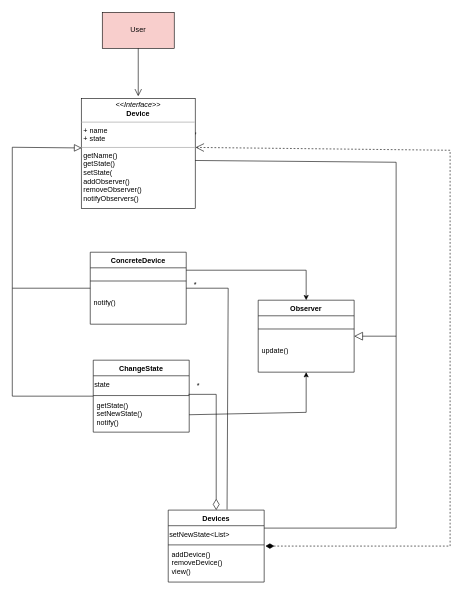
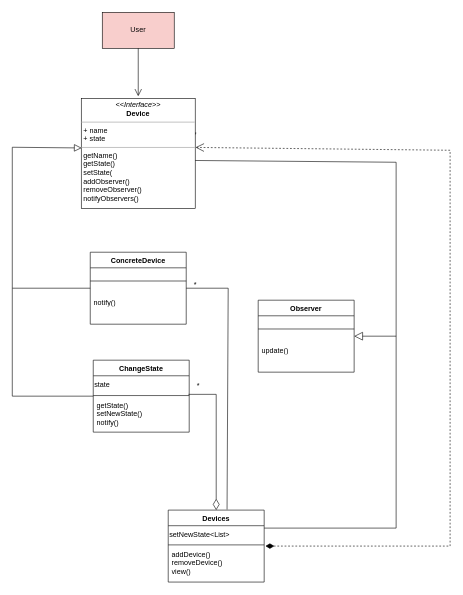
edge "ConcreteDevice" -> "Observer": removed
edge "getState() setNewState() notify()" -> "Observer": removed
